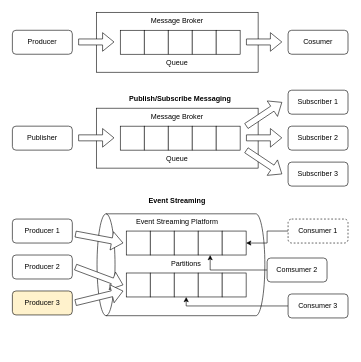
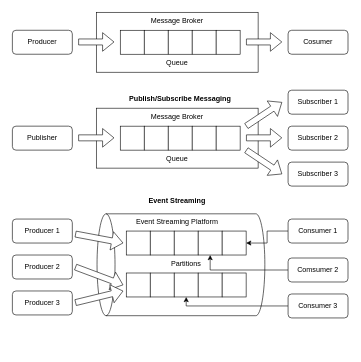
node "Consumer 1": style dashed -> solid
node "Comsumer 2": moved (297, 270) -> (318, 270)
node "Producer 3": fillcolor #fff2cc -> #ffffff
